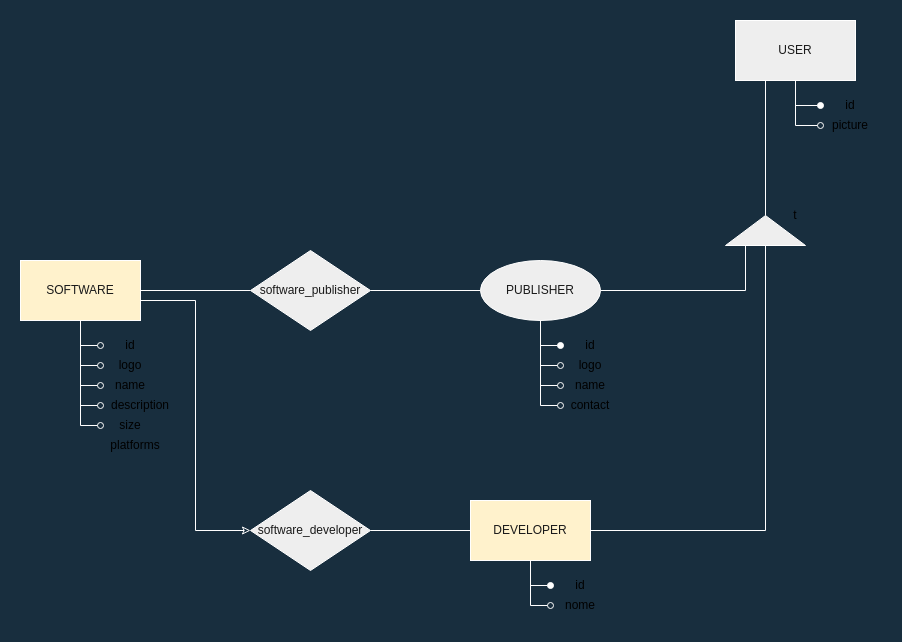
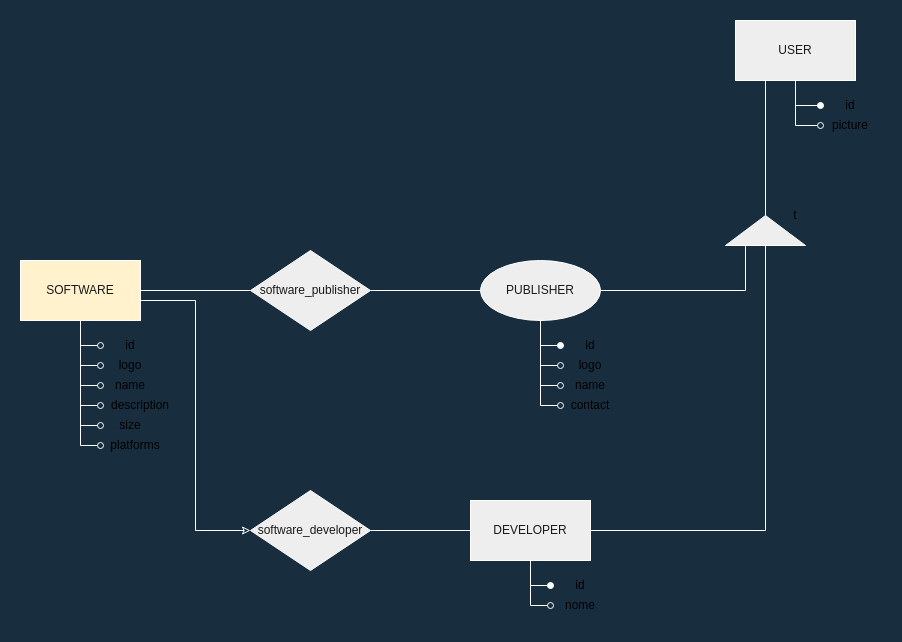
edge "SOFTWARE" -> "platforms": added
node "DEVELOPER": fillcolor #fff2cc -> #eeeeee
